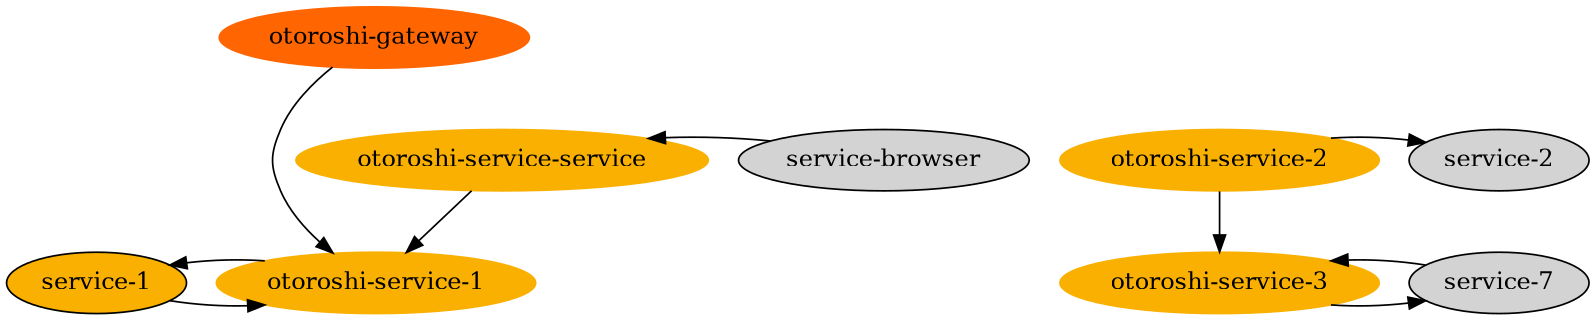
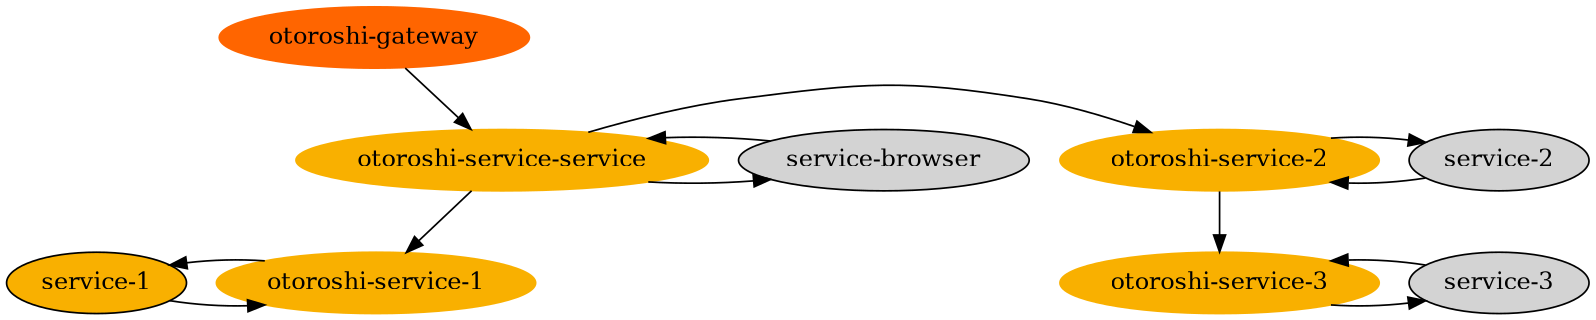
edge "otoroshi-service-service" -> "otoroshi-service-2": added
edge "otoroshi-gateway" -> "otoroshi-service-1": now "otoroshi-gateway" -> "otoroshi-service-service"
edge "service-2" -> "otoroshi-service-2": added
edge "otoroshi-service-service" -> "service-browser": added
node "service-7": label "service-7" -> "service-3"
